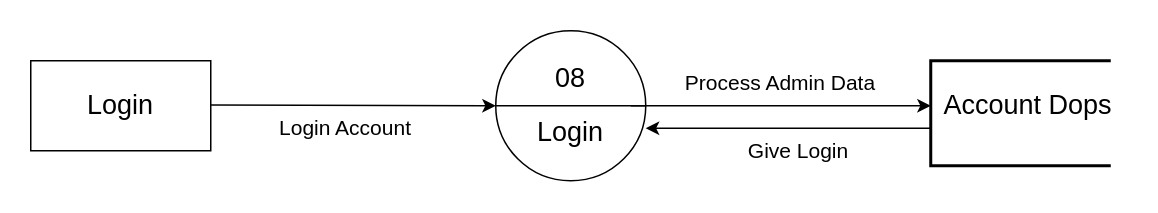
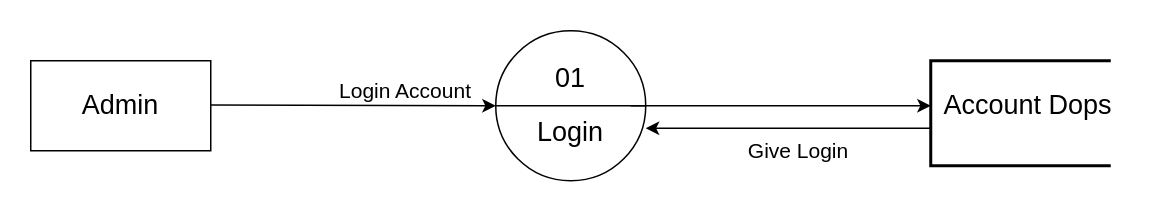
node "Process Admin Data": removed
node "Login": label "Login" -> "Admin"
node "08 Login": label "08 Login" -> "01 Login"
node "Login Account": moved (346, 128) -> (406, 91)
